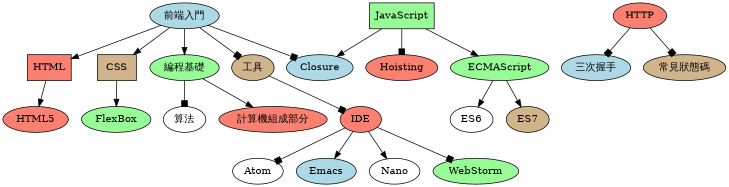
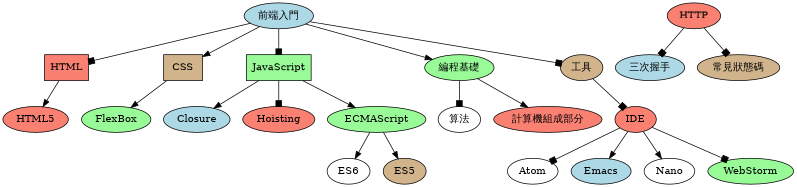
edge "前端入門" -> "Closure": now "前端入門" -> "JavaScript"
edge "前端入門" -> "HTML": arrowhead normal -> box
node "ES7": label "ES7" -> "ES5"
